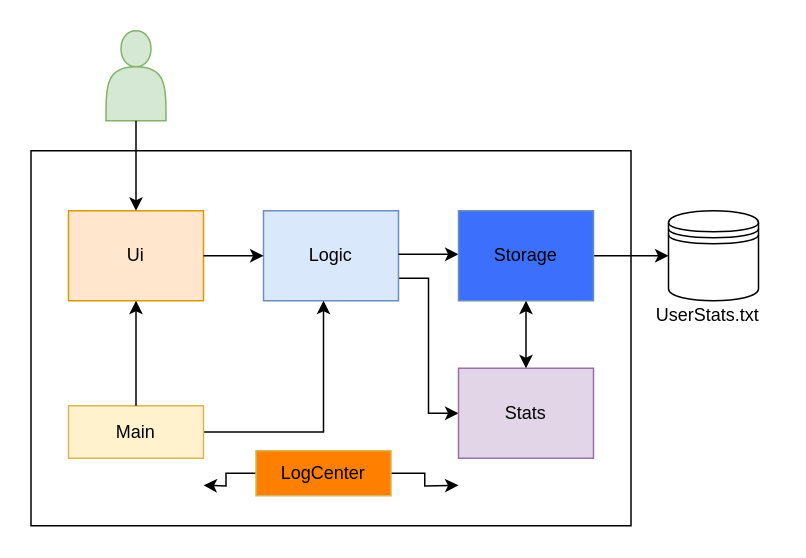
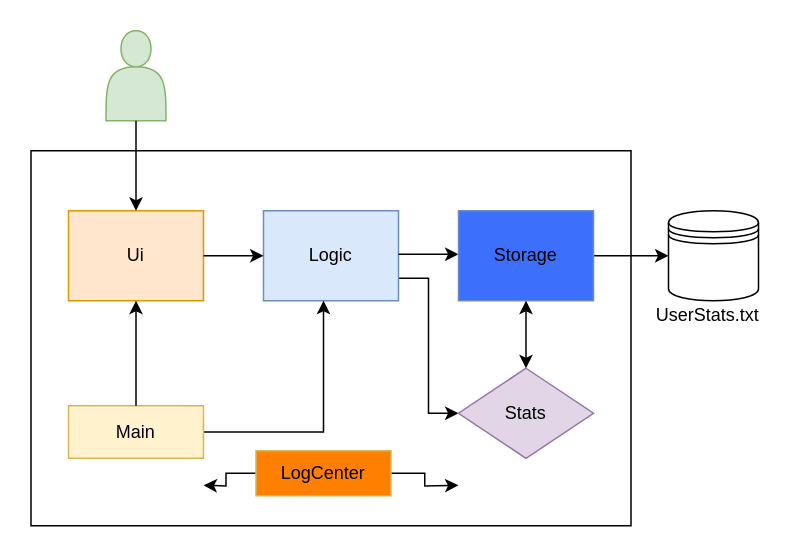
node "Stats": shape rectangle -> diamond
